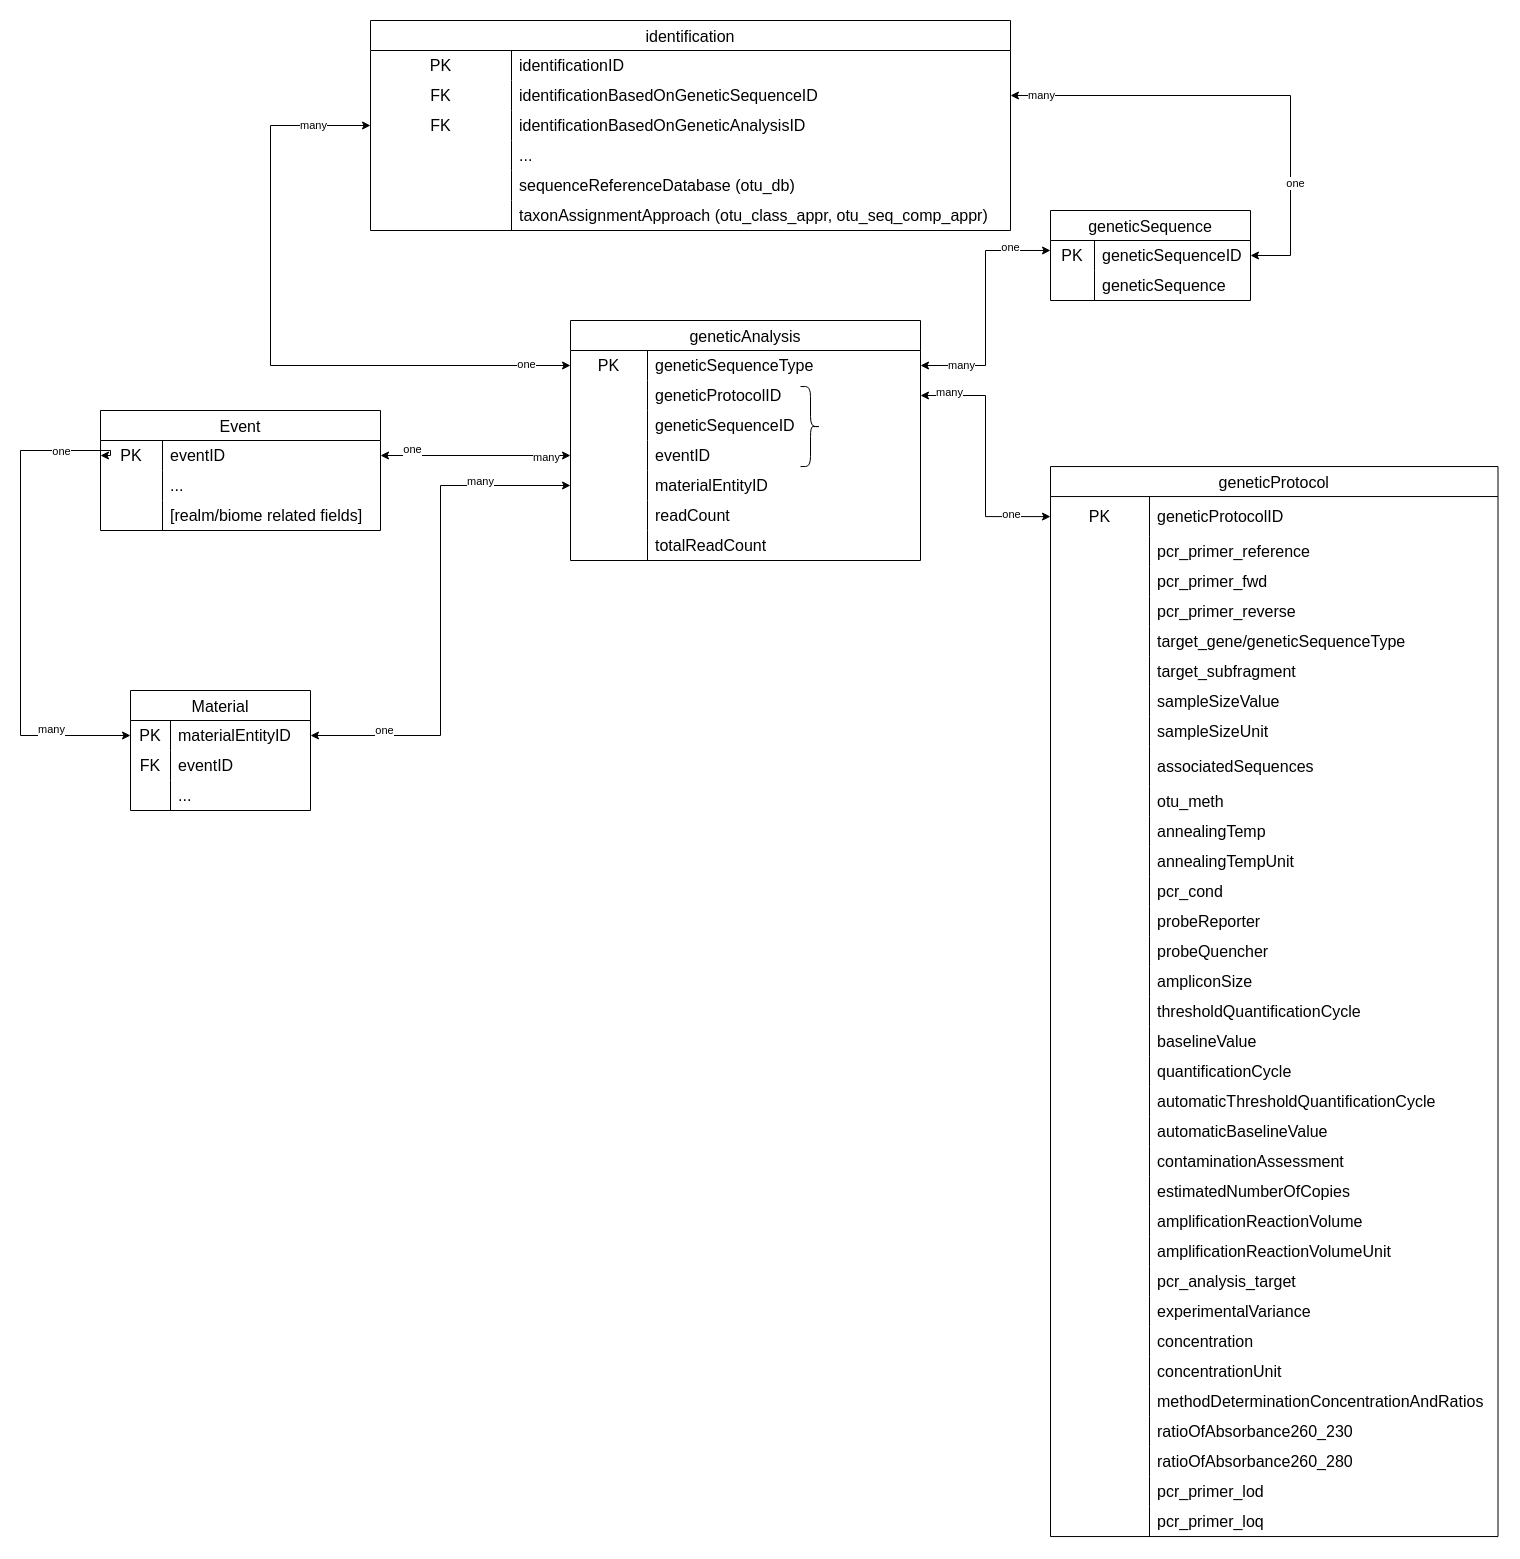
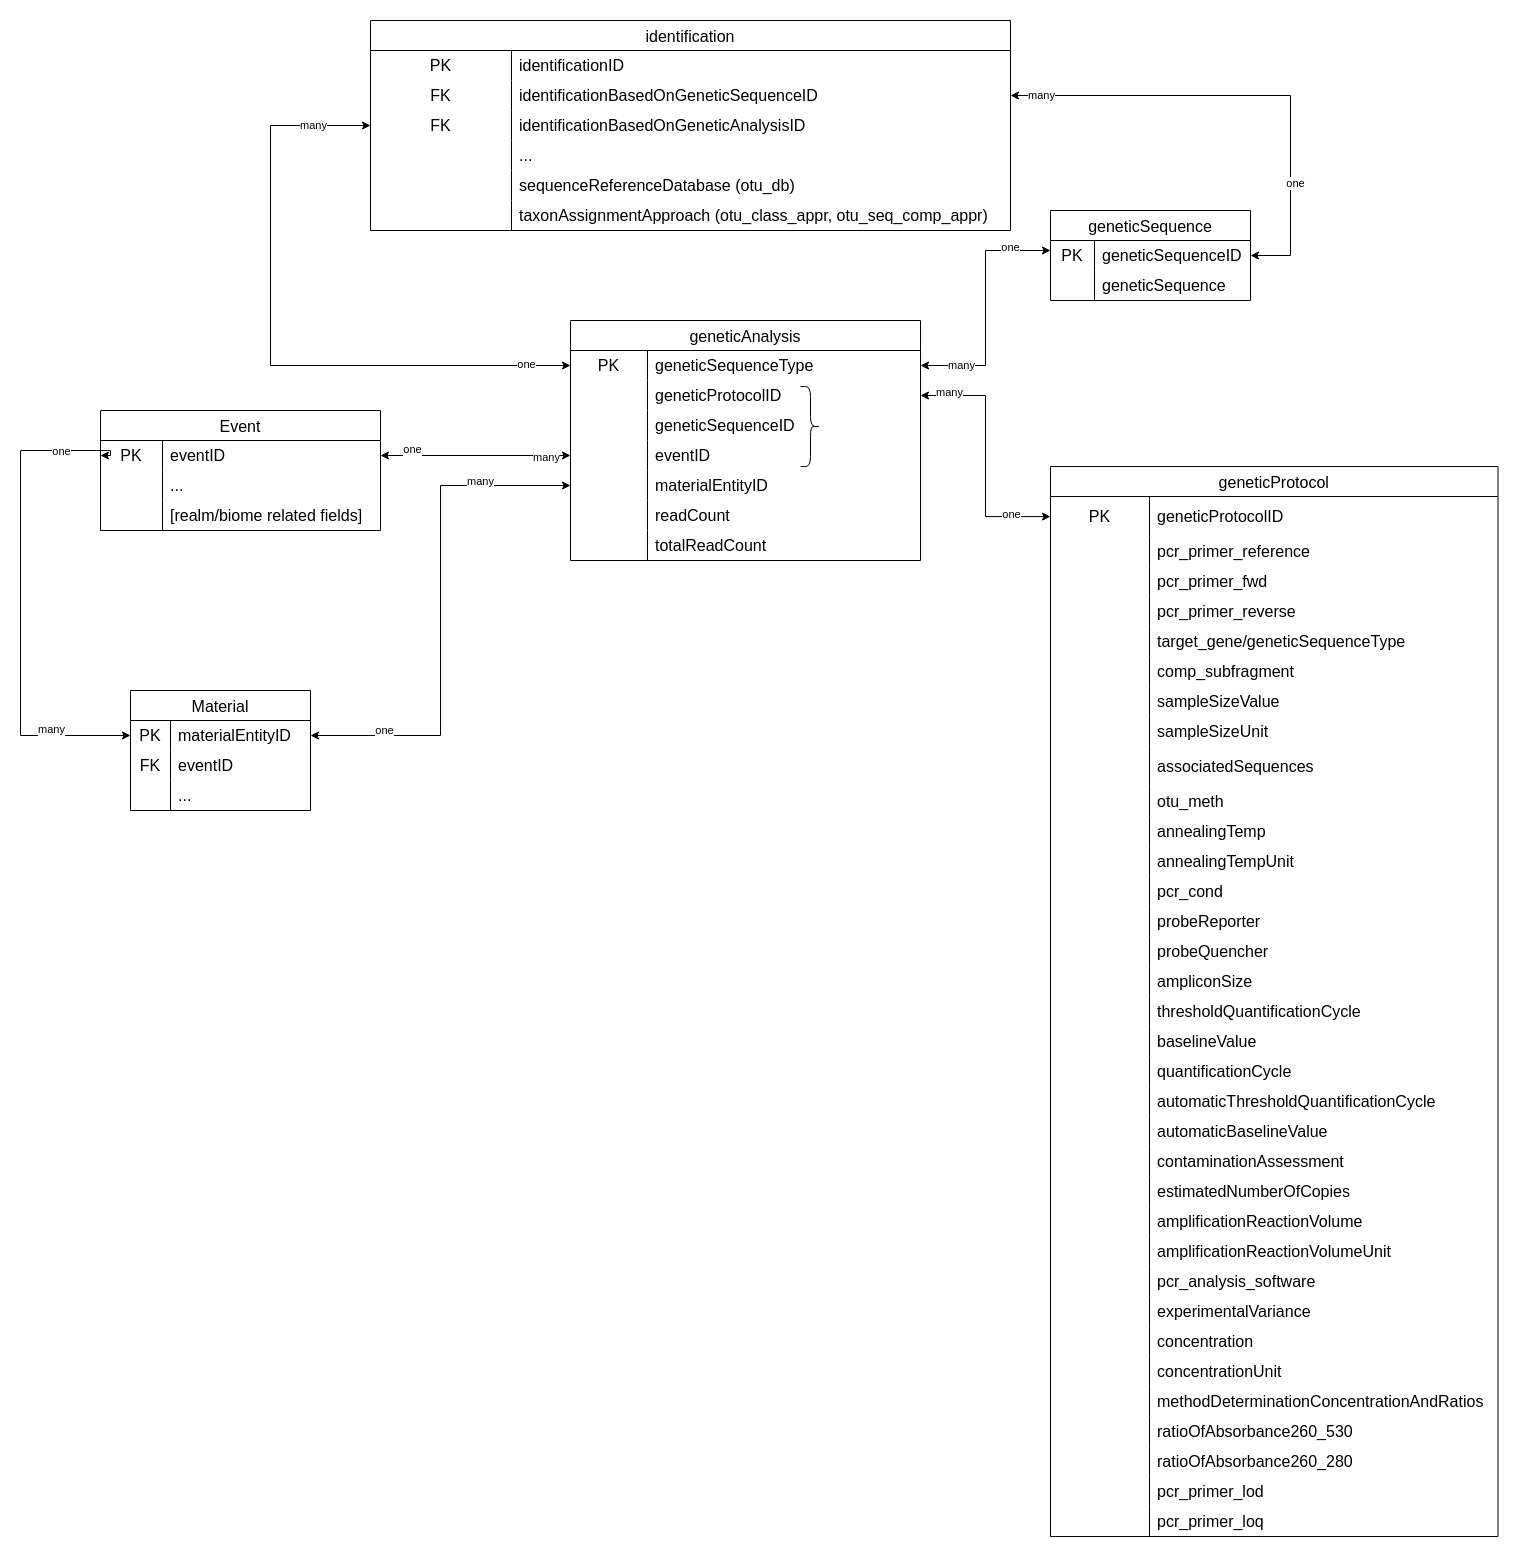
node "target_subfragment": label "target_subfragment" -> "comp_subfragment"
node "pcr_analysis_target": label "pcr_analysis_target" -> "pcr_analysis_software"
node "ratioOfAbsorbance260_230": label "ratioOfAbsorbance260_230" -> "ratioOfAbsorbance260_530"
